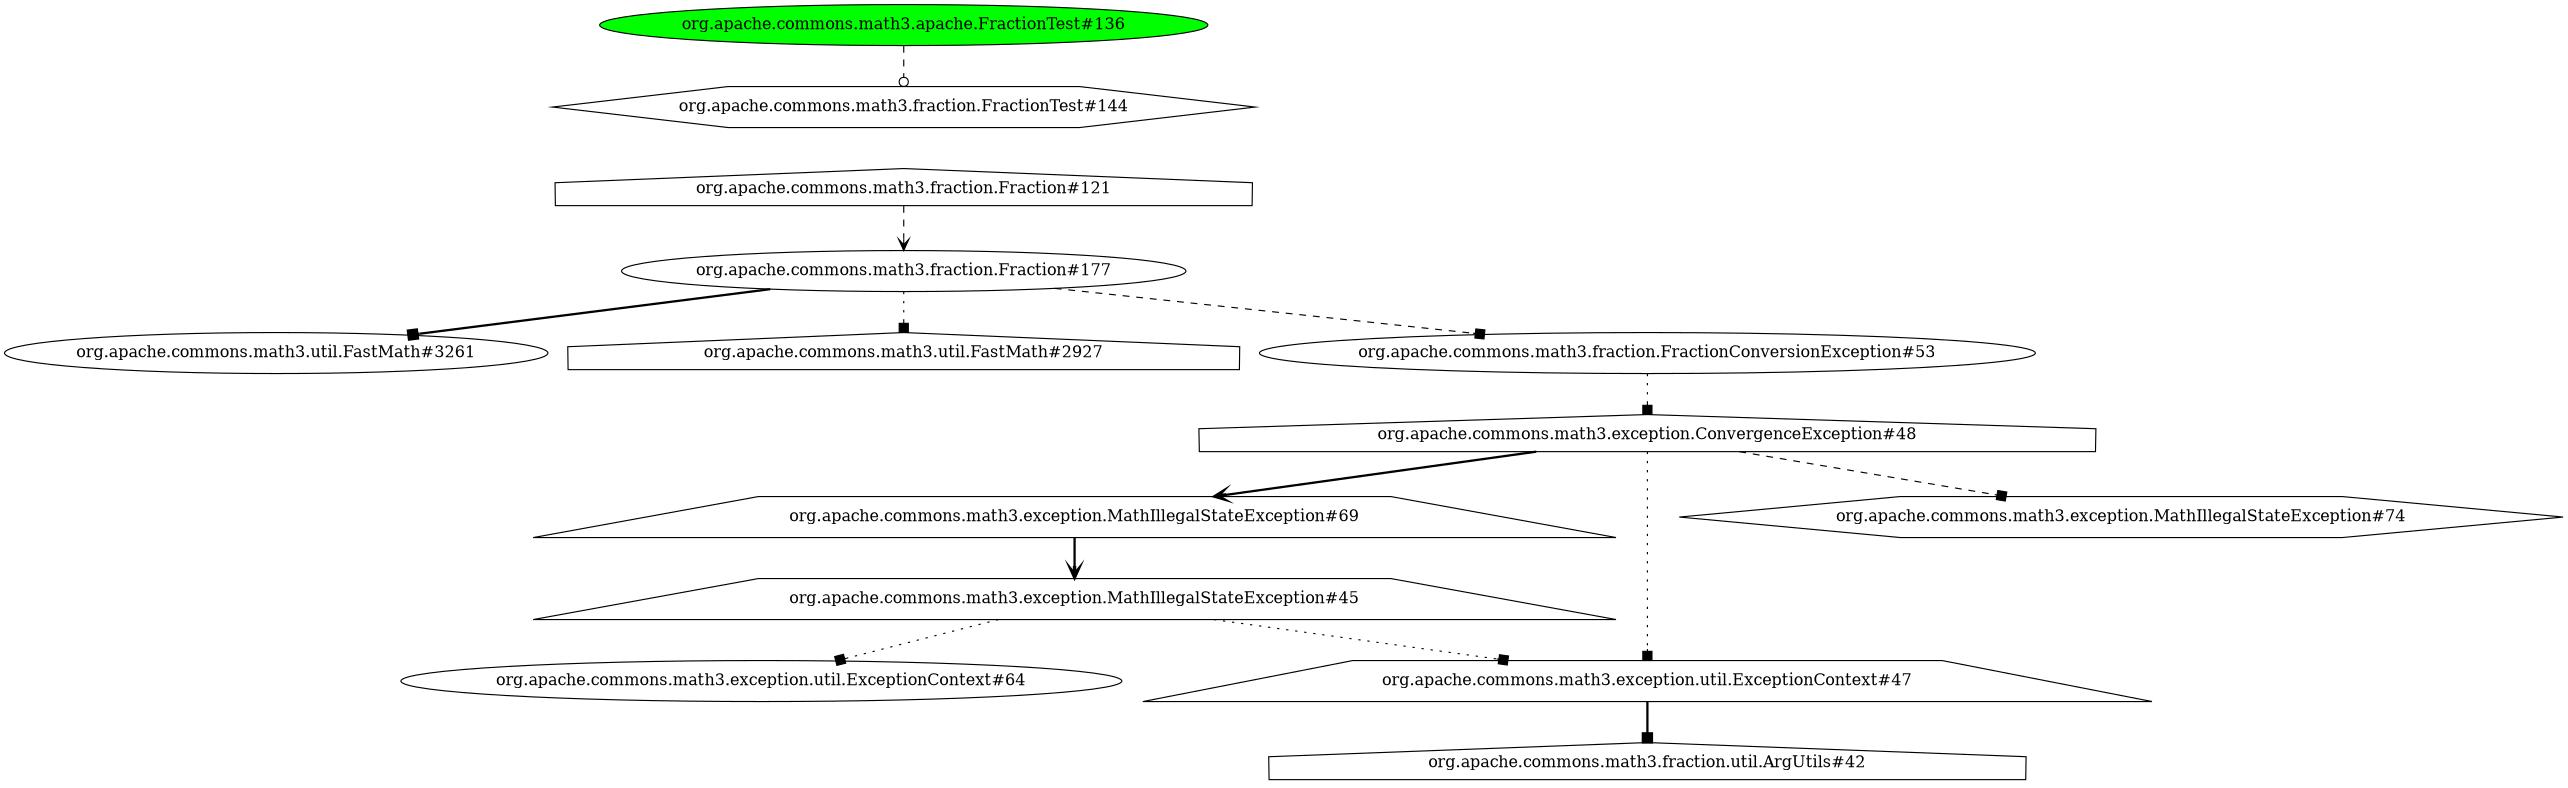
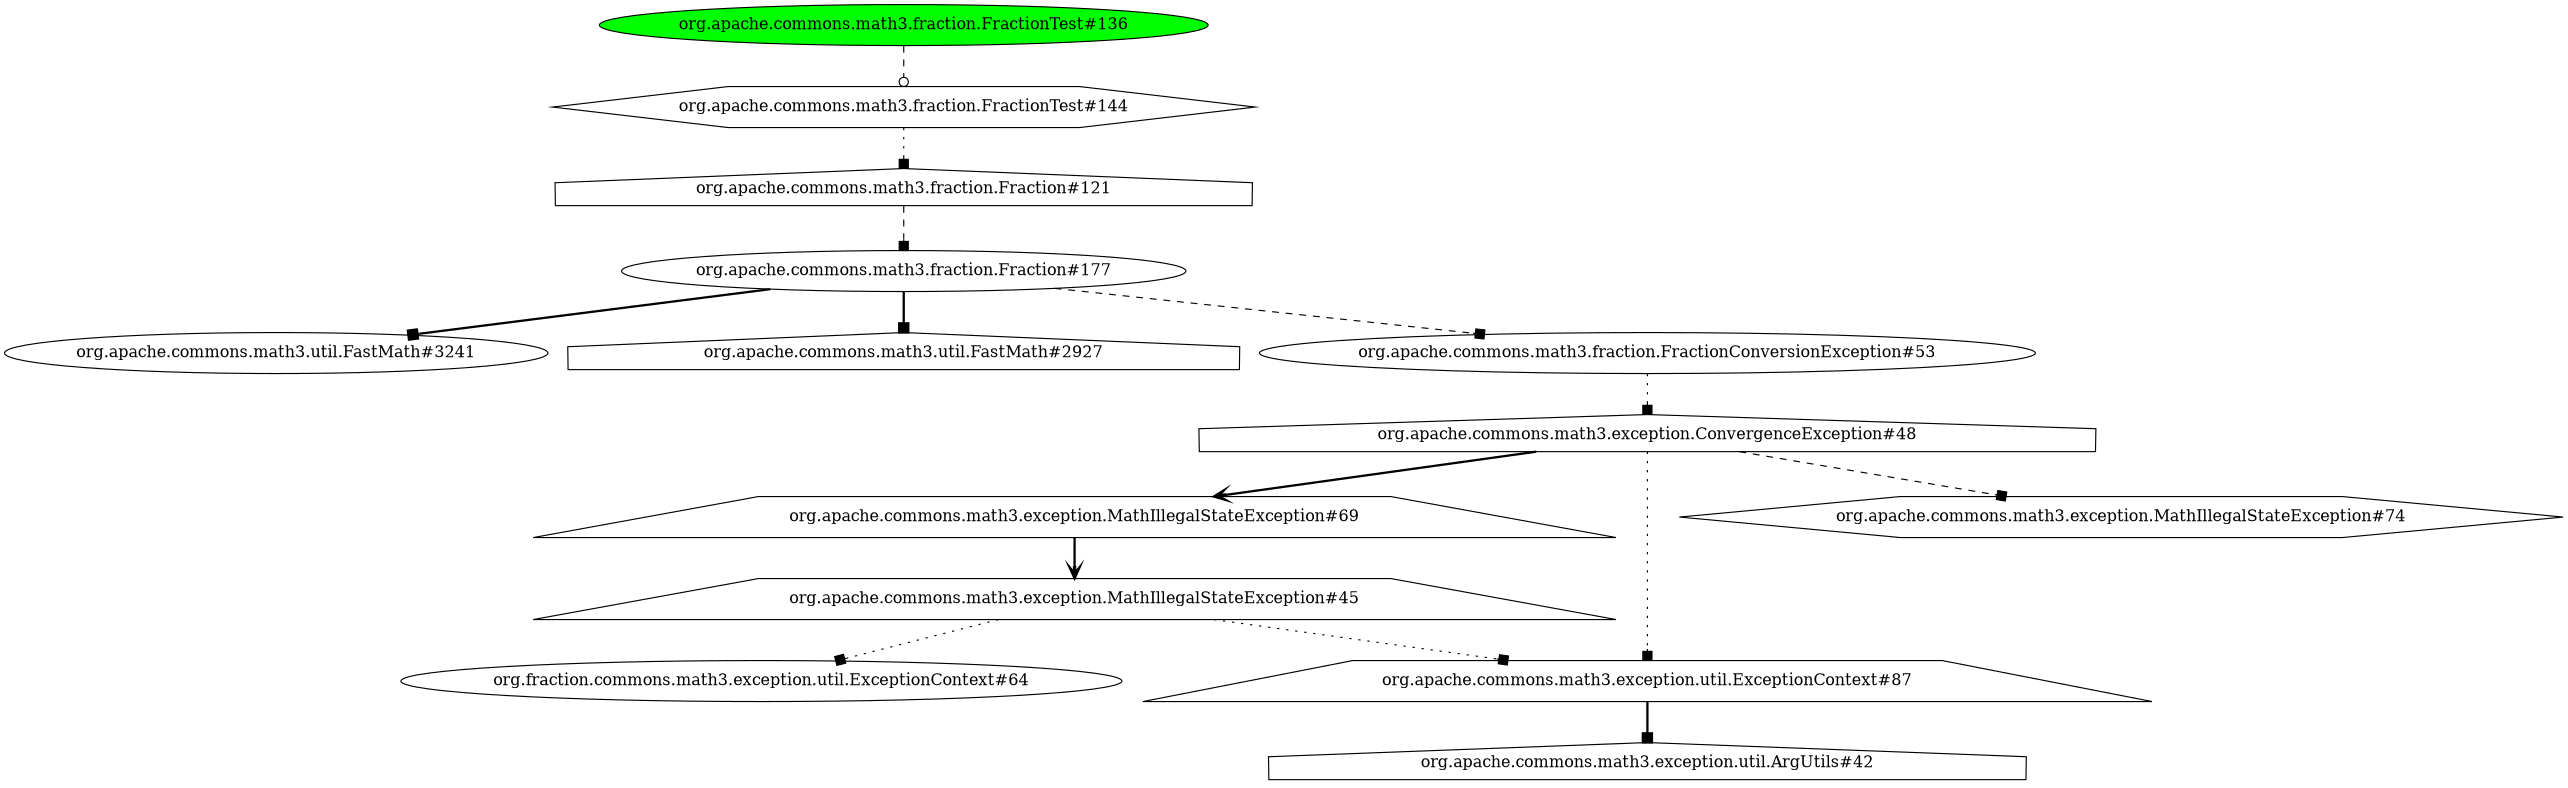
node "org.apache.commons.math3.apache.FractionTest#136": label "org.apache.commons.math3.apache.FractionTest#136" -> "org.apache.commons.math3.fraction.FractionTest#136"
edge "org.apache.commons.math3.fraction.FractionTest#144" -> "org.apache.commons.math3.fraction.Fraction#121": added
edge "org.apache.commons.math3.fraction.Fraction#121" -> "org.apache.commons.math3.fraction.Fraction#177": arrowhead vee -> box
edge "org.apache.commons.math3.fraction.Fraction#177" -> "org.apache.commons.math3.util.FastMath#2927": style dotted -> bold
node "org.apache.commons.math3.util.FastMath#3261": label "org.apache.commons.math3.util.FastMath#3261" -> "org.apache.commons.math3.util.FastMath#3241"
node "org.apache.commons.math3.exception.util.ExceptionContext#64": label "org.apache.commons.math3.exception.util.ExceptionContext#64" -> "org.fraction.commons.math3.exception.util.ExceptionContext#64"
node "org.apache.commons.math3.exception.util.ExceptionContext#47": label "org.apache.commons.math3.exception.util.ExceptionContext#47" -> "org.apache.commons.math3.exception.util.ExceptionContext#87"
node "org.apache.commons.math3.fraction.util.ArgUtils#42": label "org.apache.commons.math3.fraction.util.ArgUtils#42" -> "org.apache.commons.math3.exception.util.ArgUtils#42"
